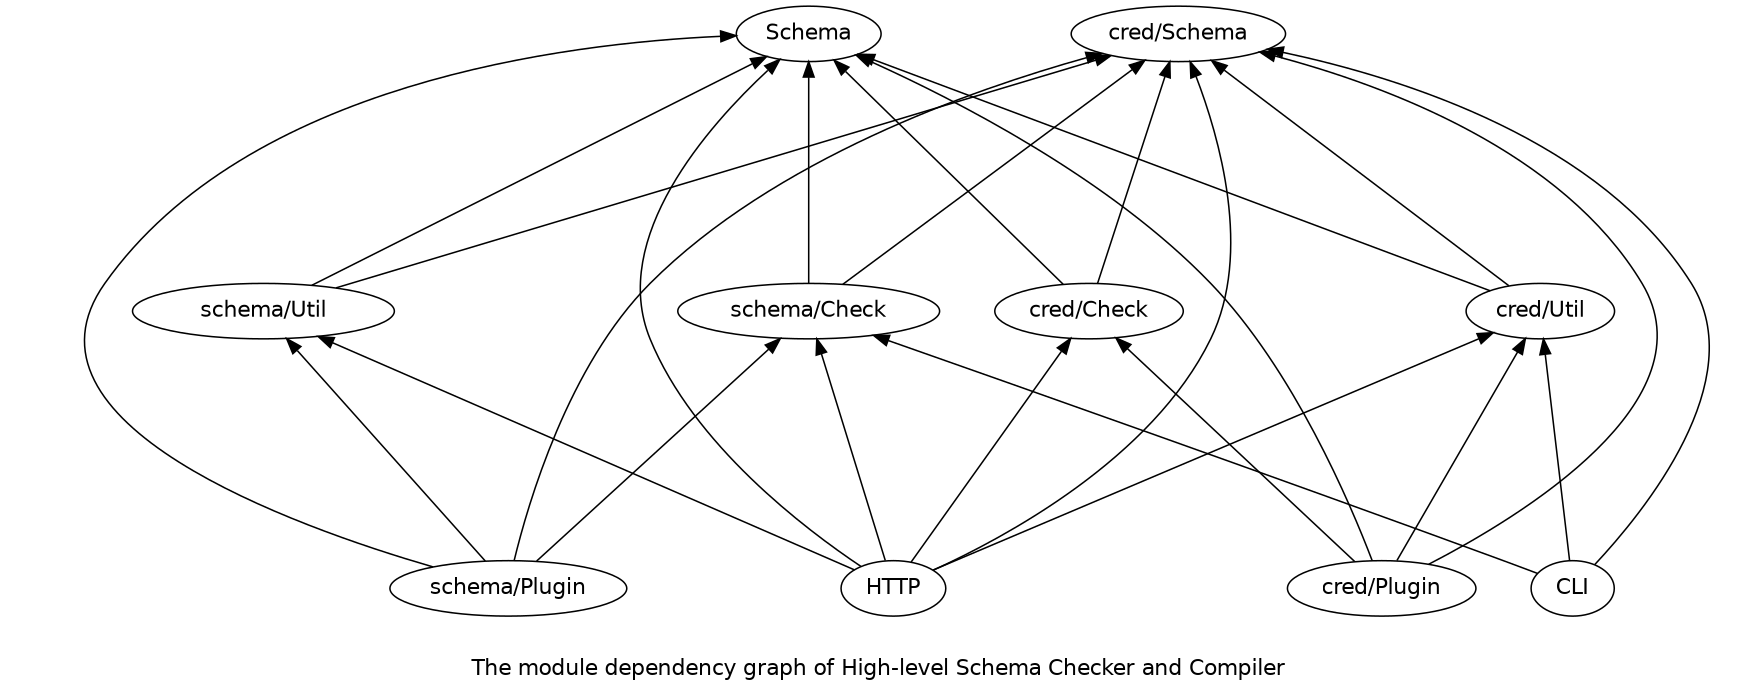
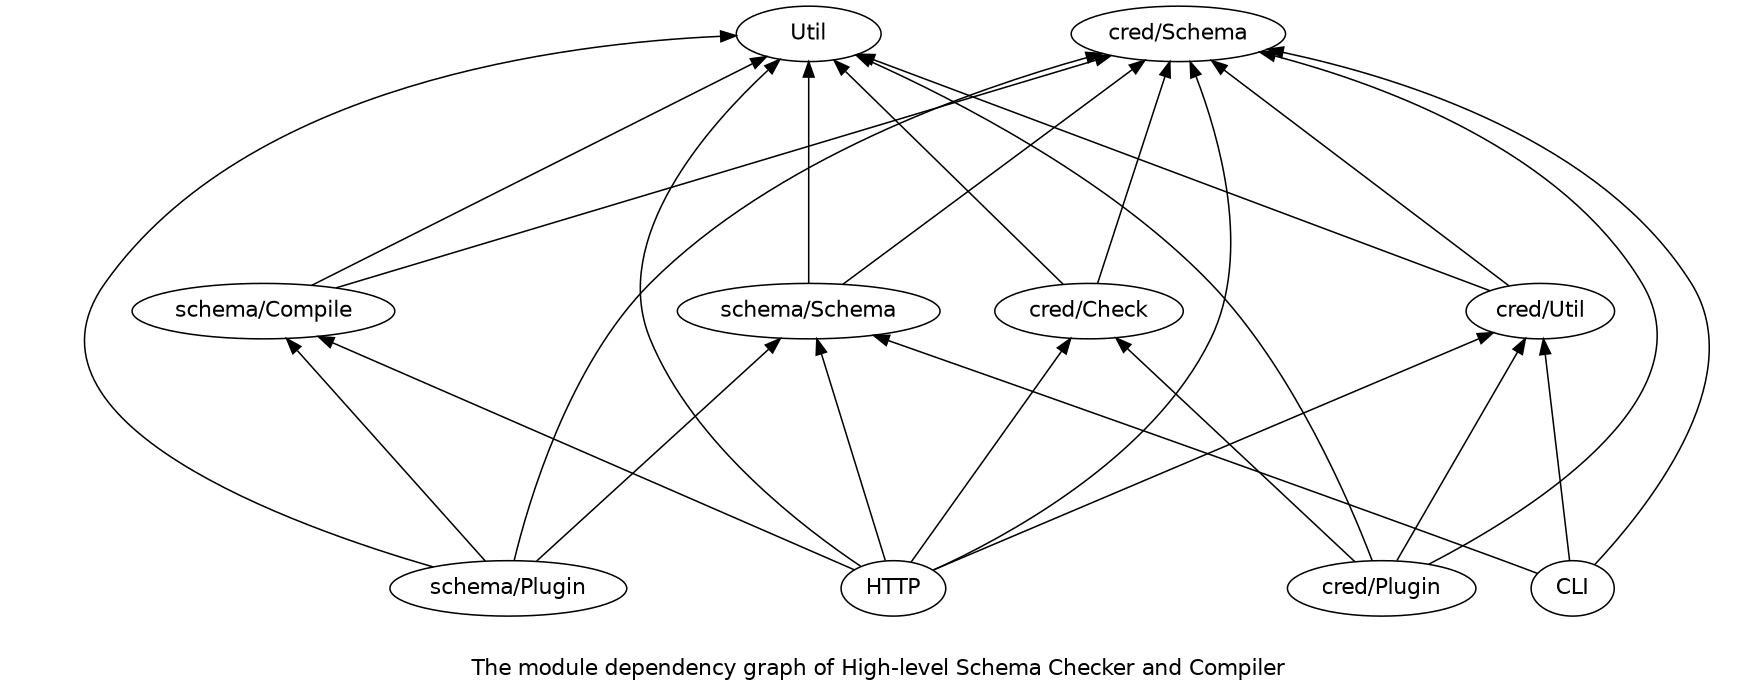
node "Schema": label "Schema" -> "Util"
node "schema/Util": label "schema/Util" -> "schema/Compile"
node "schema/Check": label "schema/Check" -> "schema/Schema"
